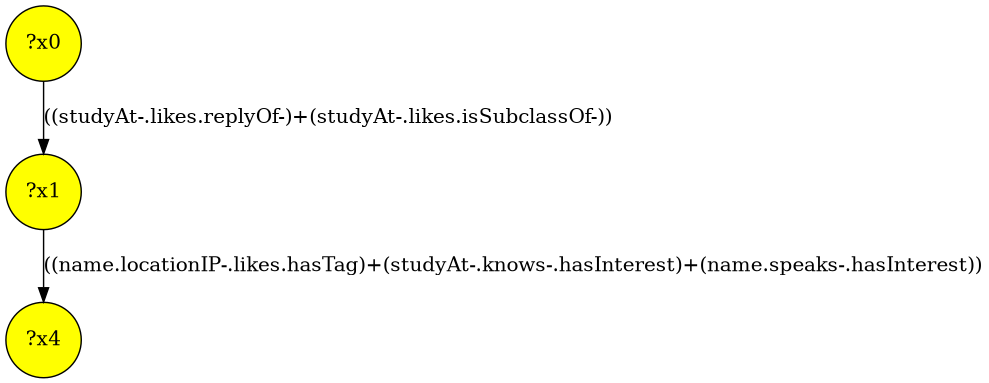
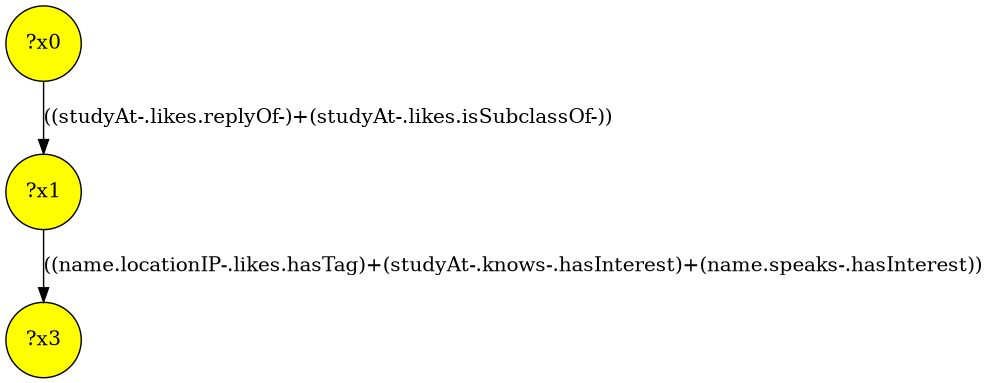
node "?x4": label "?x4" -> "?x3"
